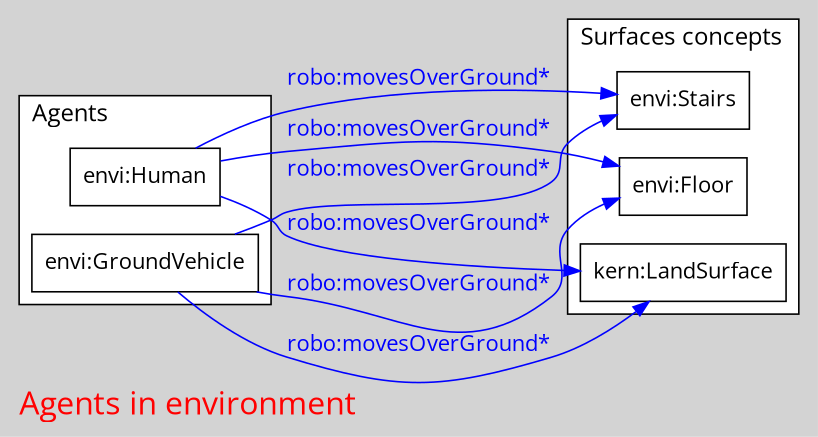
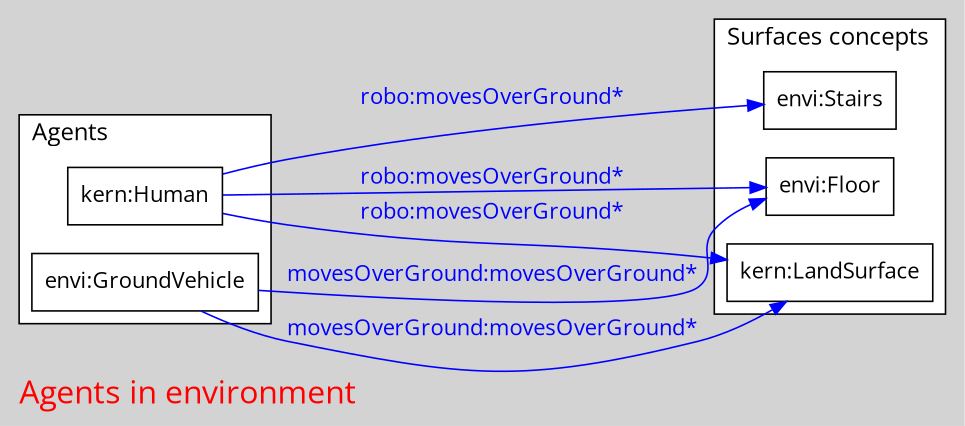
node "envi:Human": label "envi:Human" -> "kern:Human"
edge "envi:GroundVehicle" -> "envi:Stairs": removed, label "robo:movesOverGround*"
edge "envi:GroundVehicle" -> "envi:Floor": label "robo:movesOverGround*" -> "movesOverGround:movesOverGround*"
edge "envi:GroundVehicle" -> "kern:LandSurface": label "robo:movesOverGround*" -> "movesOverGround:movesOverGround*"
